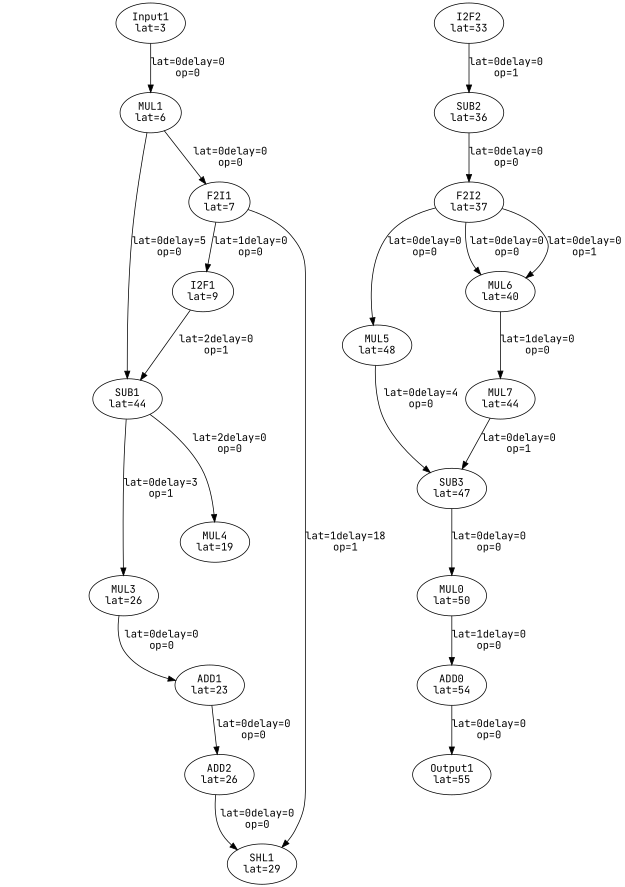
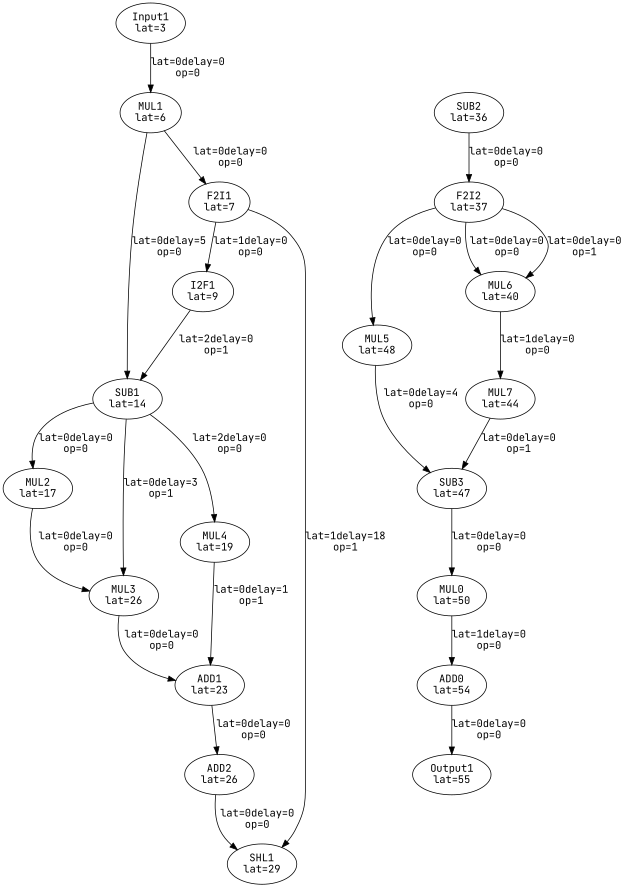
node "I2F2 lat=33": removed
node "SUB1 lat=44": label "SUB1 lat=44" -> "SUB1 lat=14"
node "MUL2 lat=17": added
edge "MUL4 lat=19" -> "ADD1 lat=23": added, label "lat=0delay=1 op=1"
